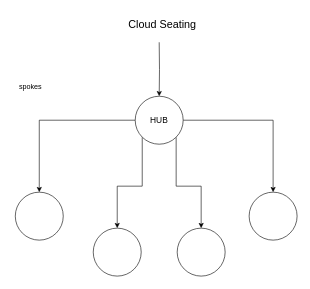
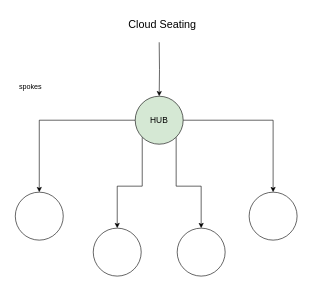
node "HUB": fillcolor #ffffff -> #d5e8d4
